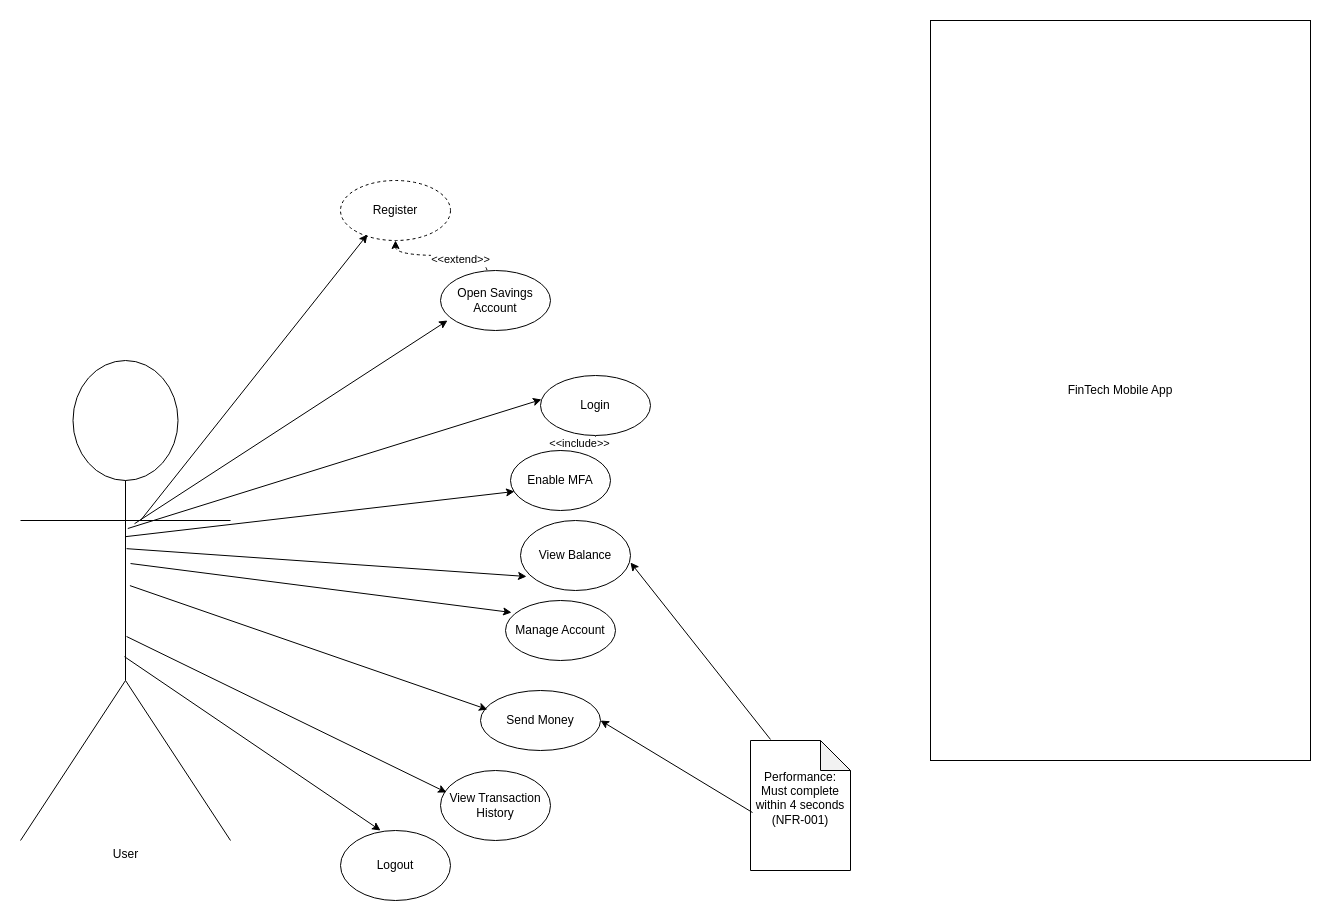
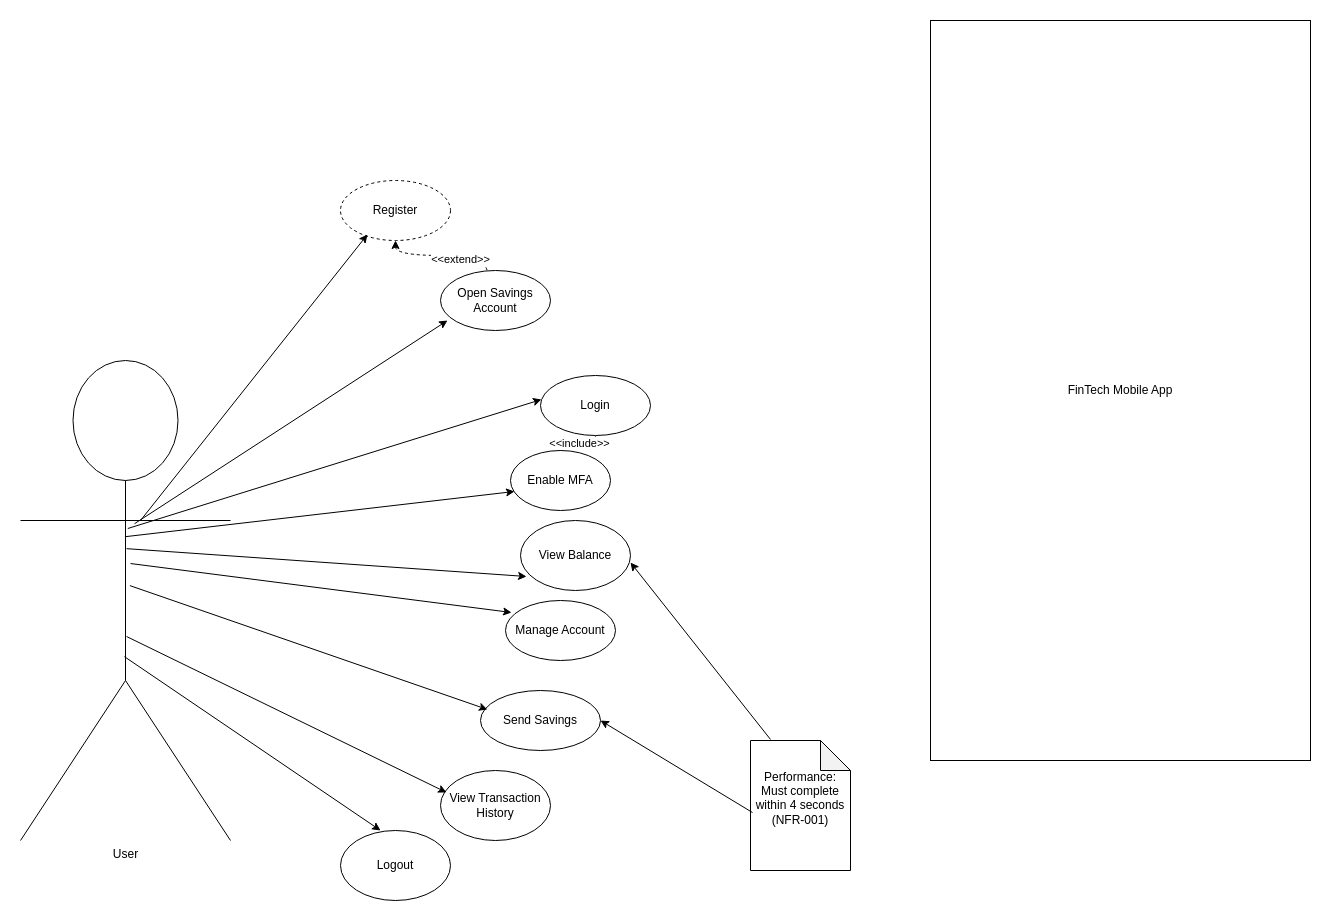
node "Send Money": label "Send Money" -> "Send Savings"
